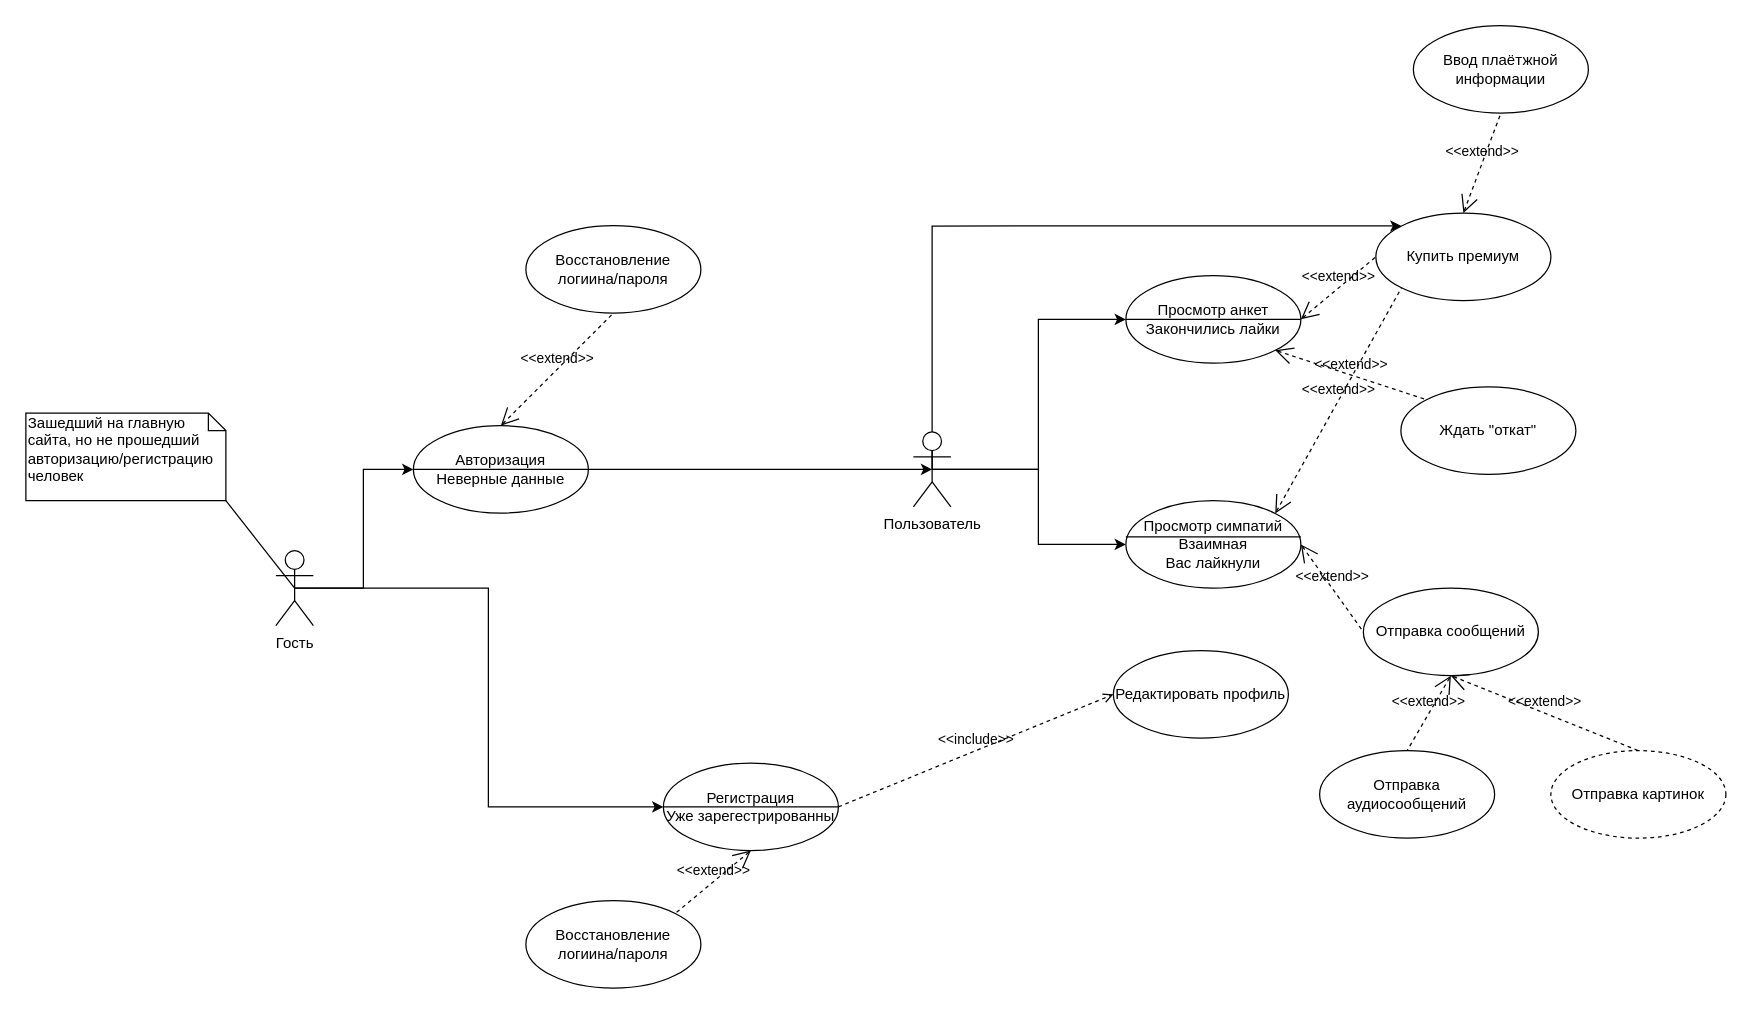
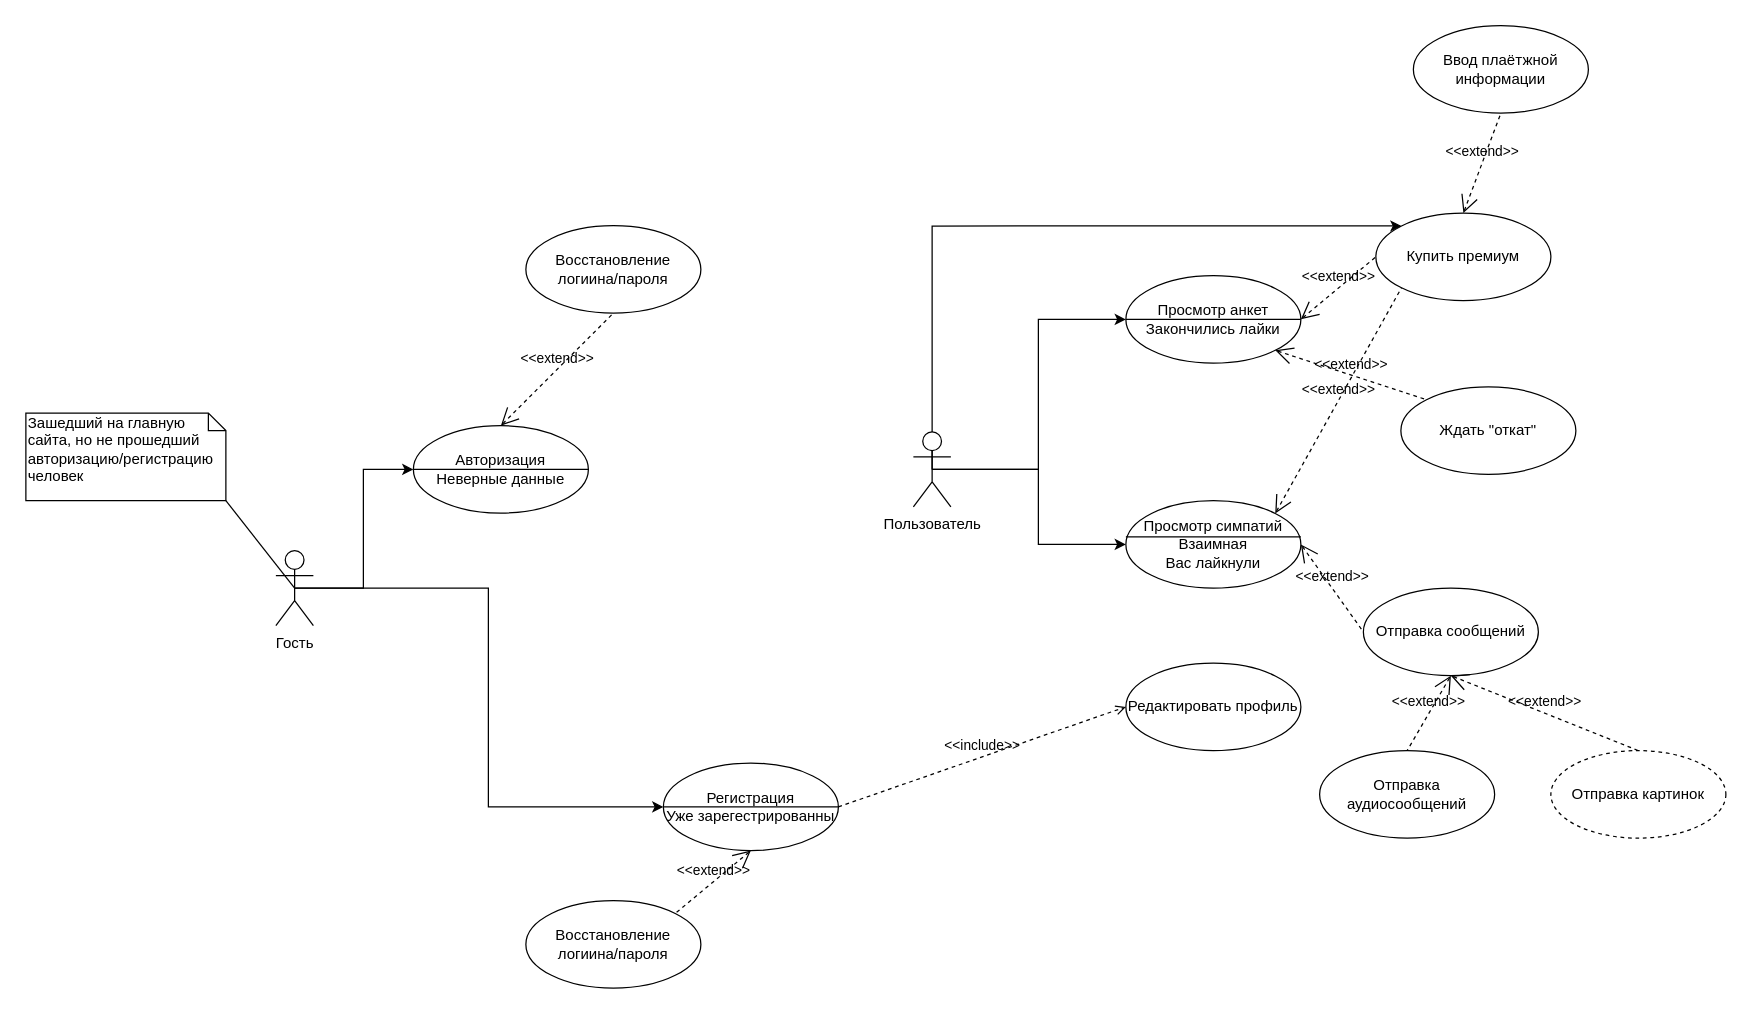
edge "Авторизация Неверные данные" -> "Пользователь": removed
node "Редактировать профиль": moved (1201, 694) -> (1213, 707)
